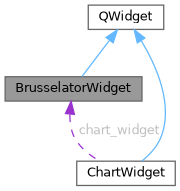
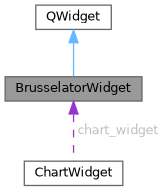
edge "ChartWidget" -> "QWidget": removed
